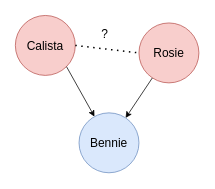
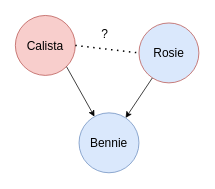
node "Rosie": fillcolor #f8cecc -> #dae8fc
